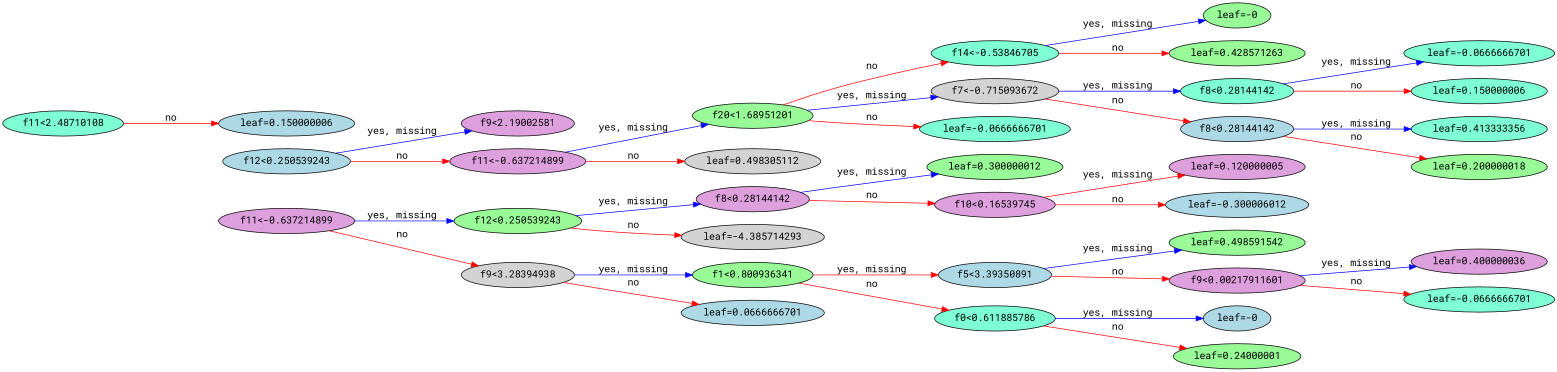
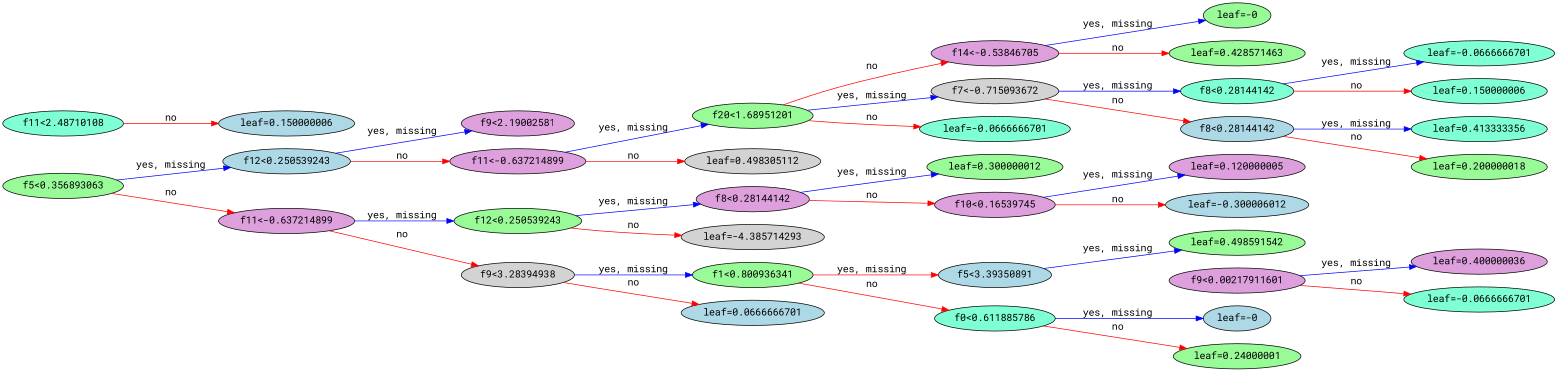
node "f14<-0.53846705": fillcolor aquamarine -> plum
node "leaf=0.428571263": label "leaf=0.428571263" -> "leaf=0.428571463"
node "f5<0.356893063": added
edge "f10<0.16539745" -> "leaf=0.120000005": color #ff0000 -> #0000ff
edge "f5<3.39350891" -> "f9<0.00217911601": removed, label "no"
